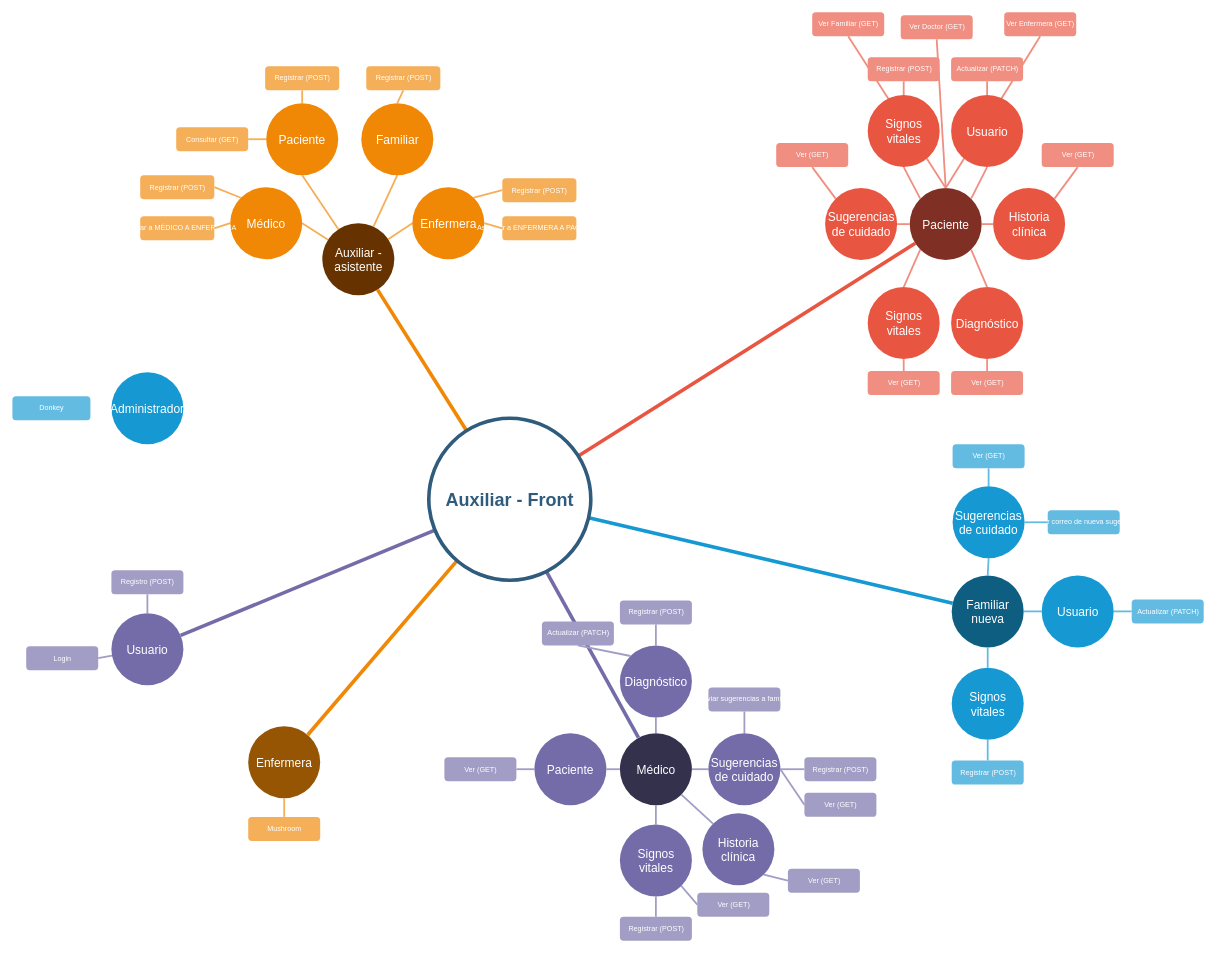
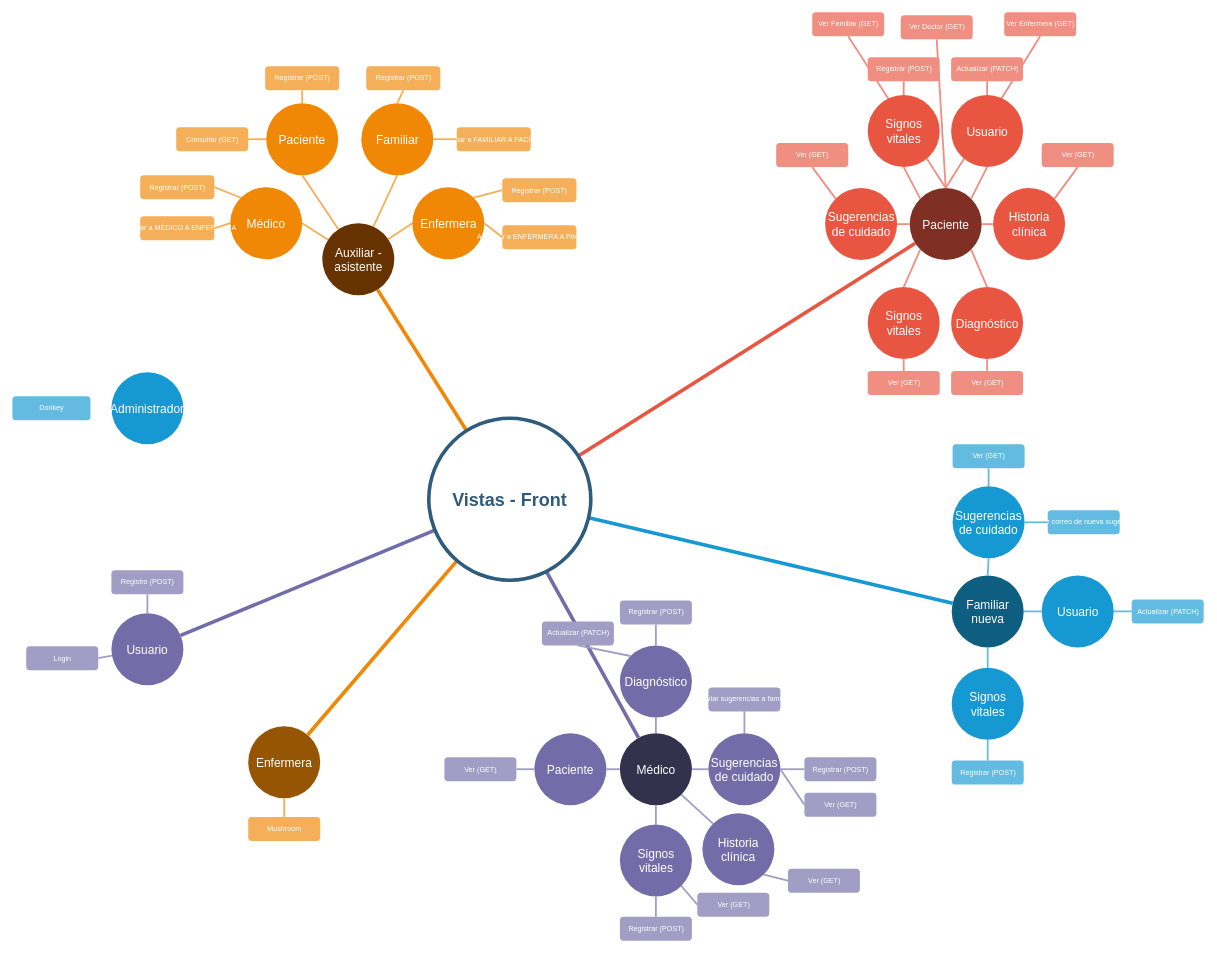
edge "Familiar" -- "Asisgnar a FAMILIAR A PACIENTE": added
node "Asisgnar a FAMILIAR A PACIENTE": added
node "Asisgnar a ENFERMERA A PACIENTE": moved (539, 228) -> (539, 237)
node "Auxiliar - Front": label "Auxiliar - Front" -> "Vistas - Front"
